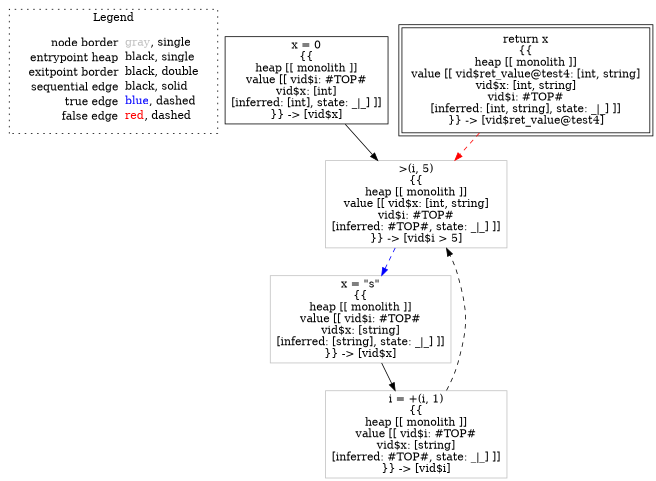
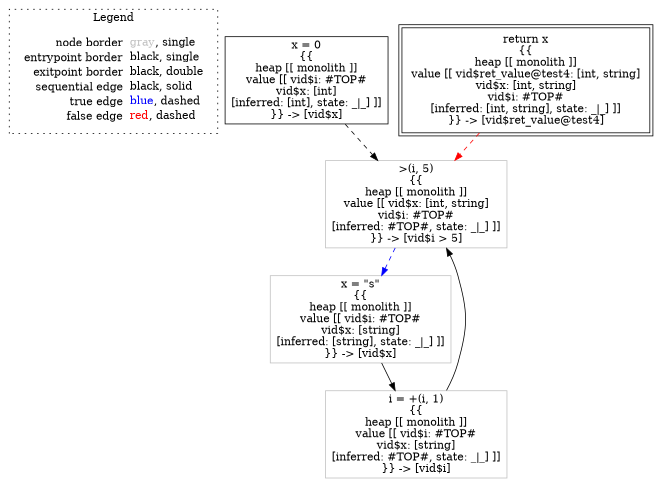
node "node border": text "entrypoint heap" -> "entrypoint border"
edge "x = 0" -> ">(i, 5)": style solid -> dashed
edge "i = +(i, 1)" -> ">(i, 5)": style dashed -> solid
